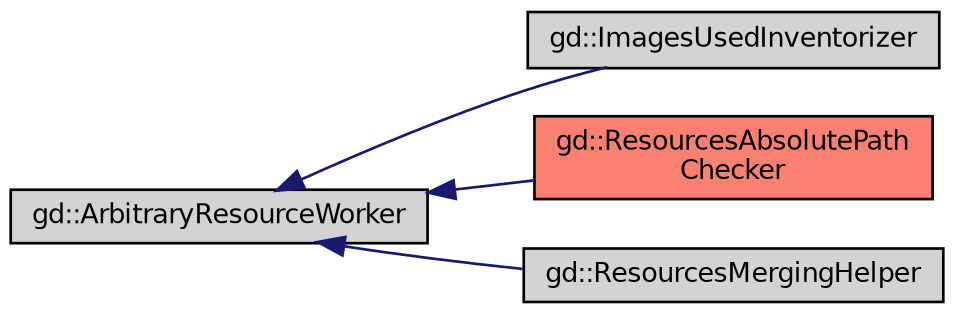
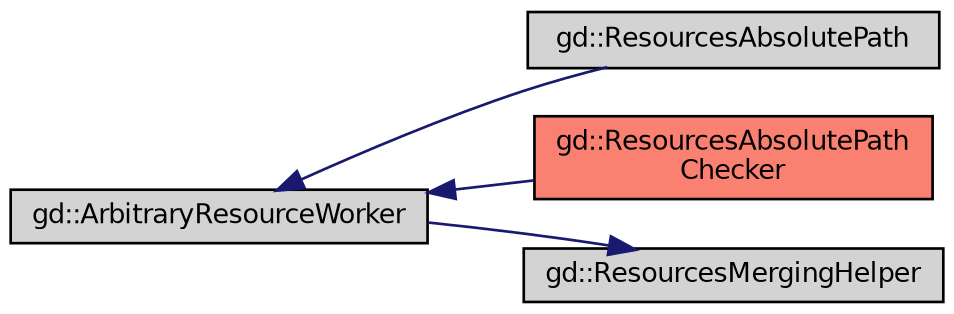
node "gd::ImagesUsedInventorizer": label "gd::ImagesUsedInventorizer" -> "gd::ResourcesAbsolutePath"
edge "gd::ResourcesMergingHelper" -> "gd::ArbitraryResourceWorker": reversed
